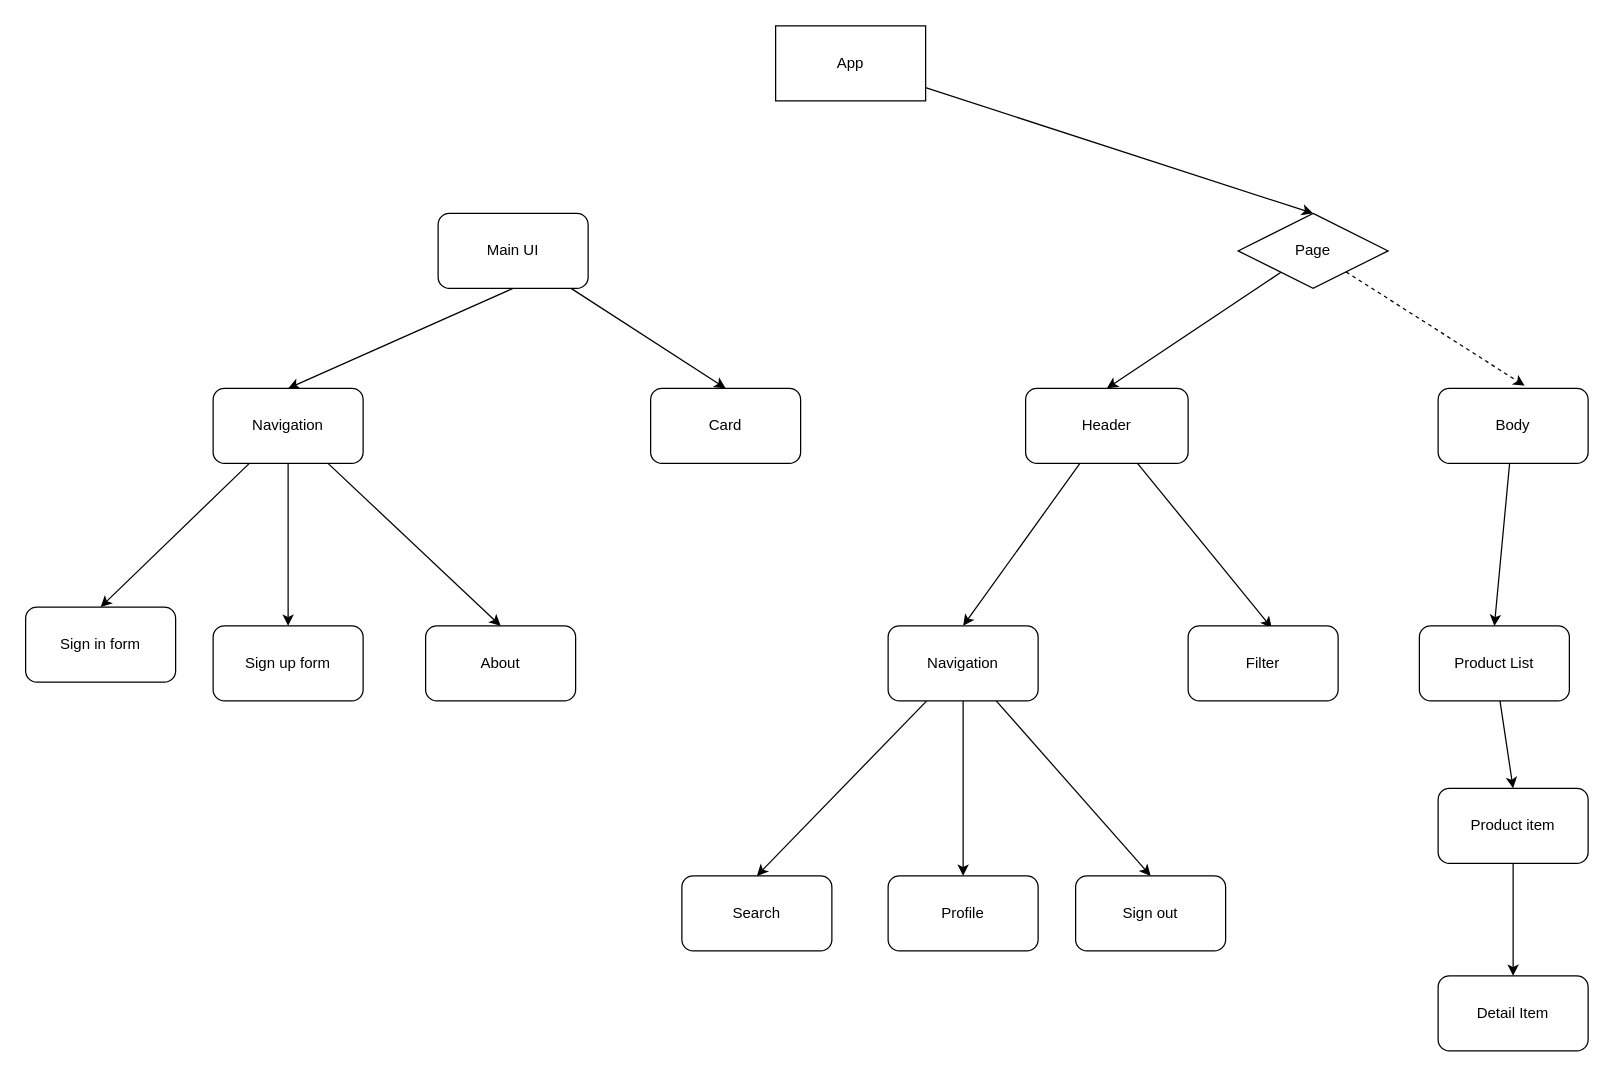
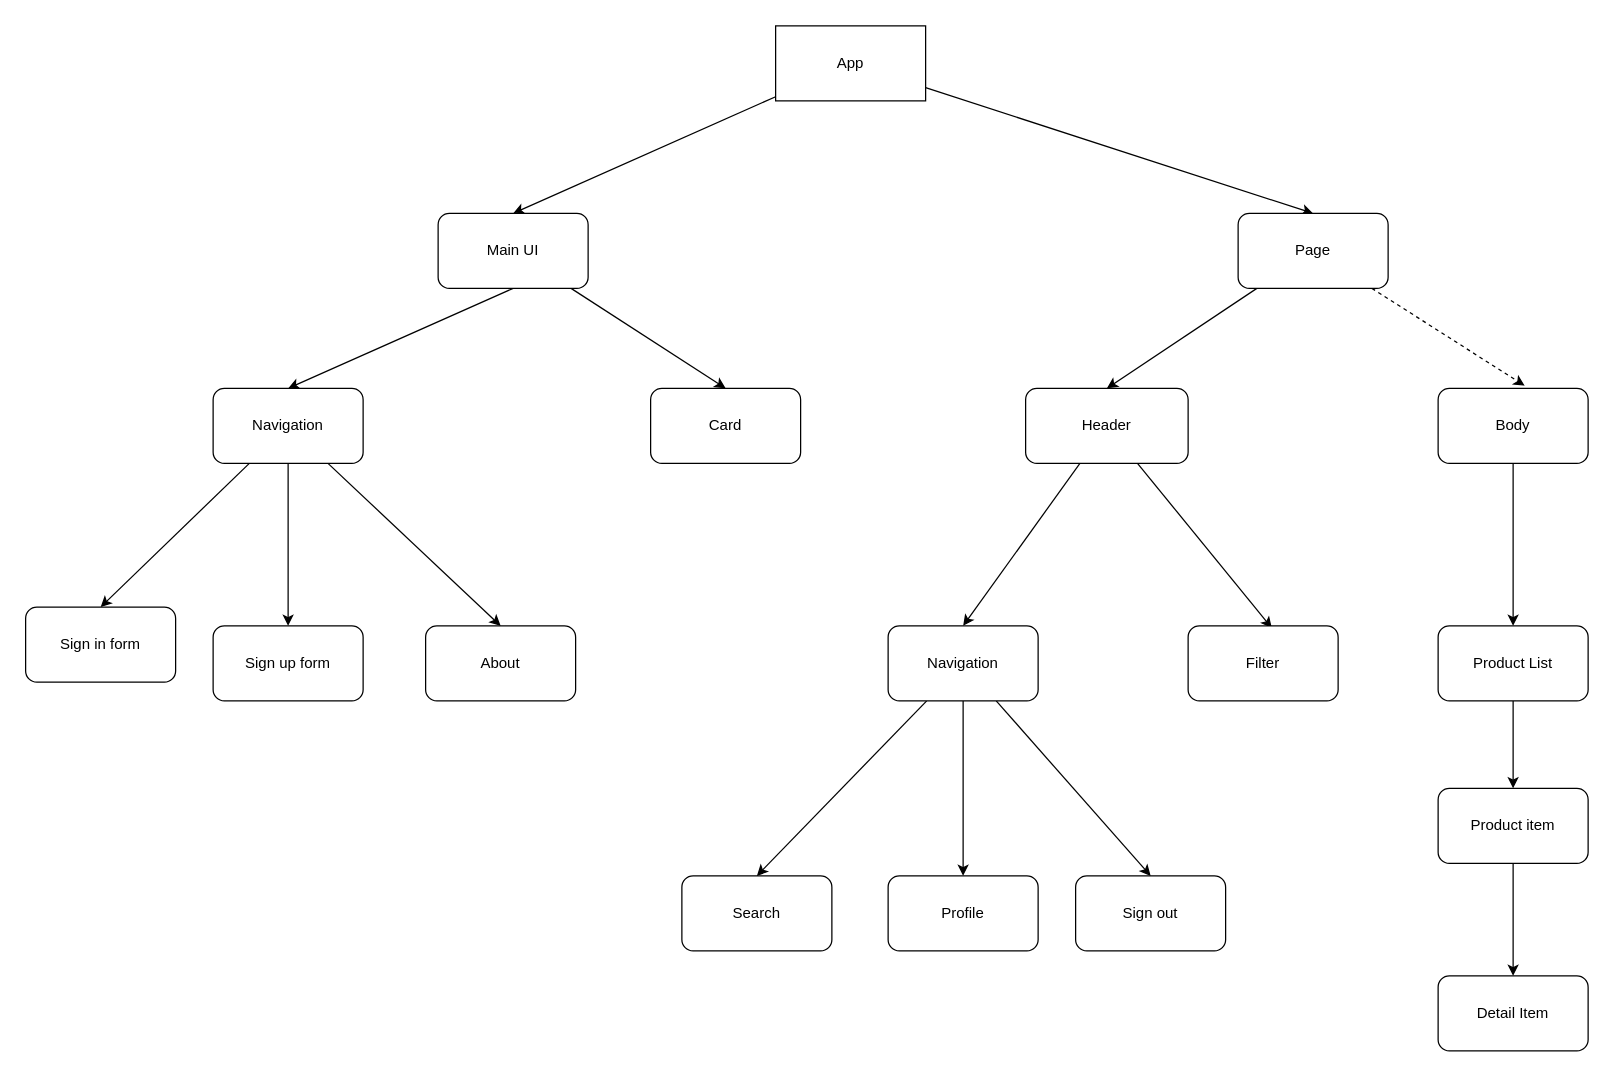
edge "App" -> "Main UI": added
node "Page": shape diamond -> rounded rectangle
node "Product List": moved (1494, 663) -> (1513, 663)
